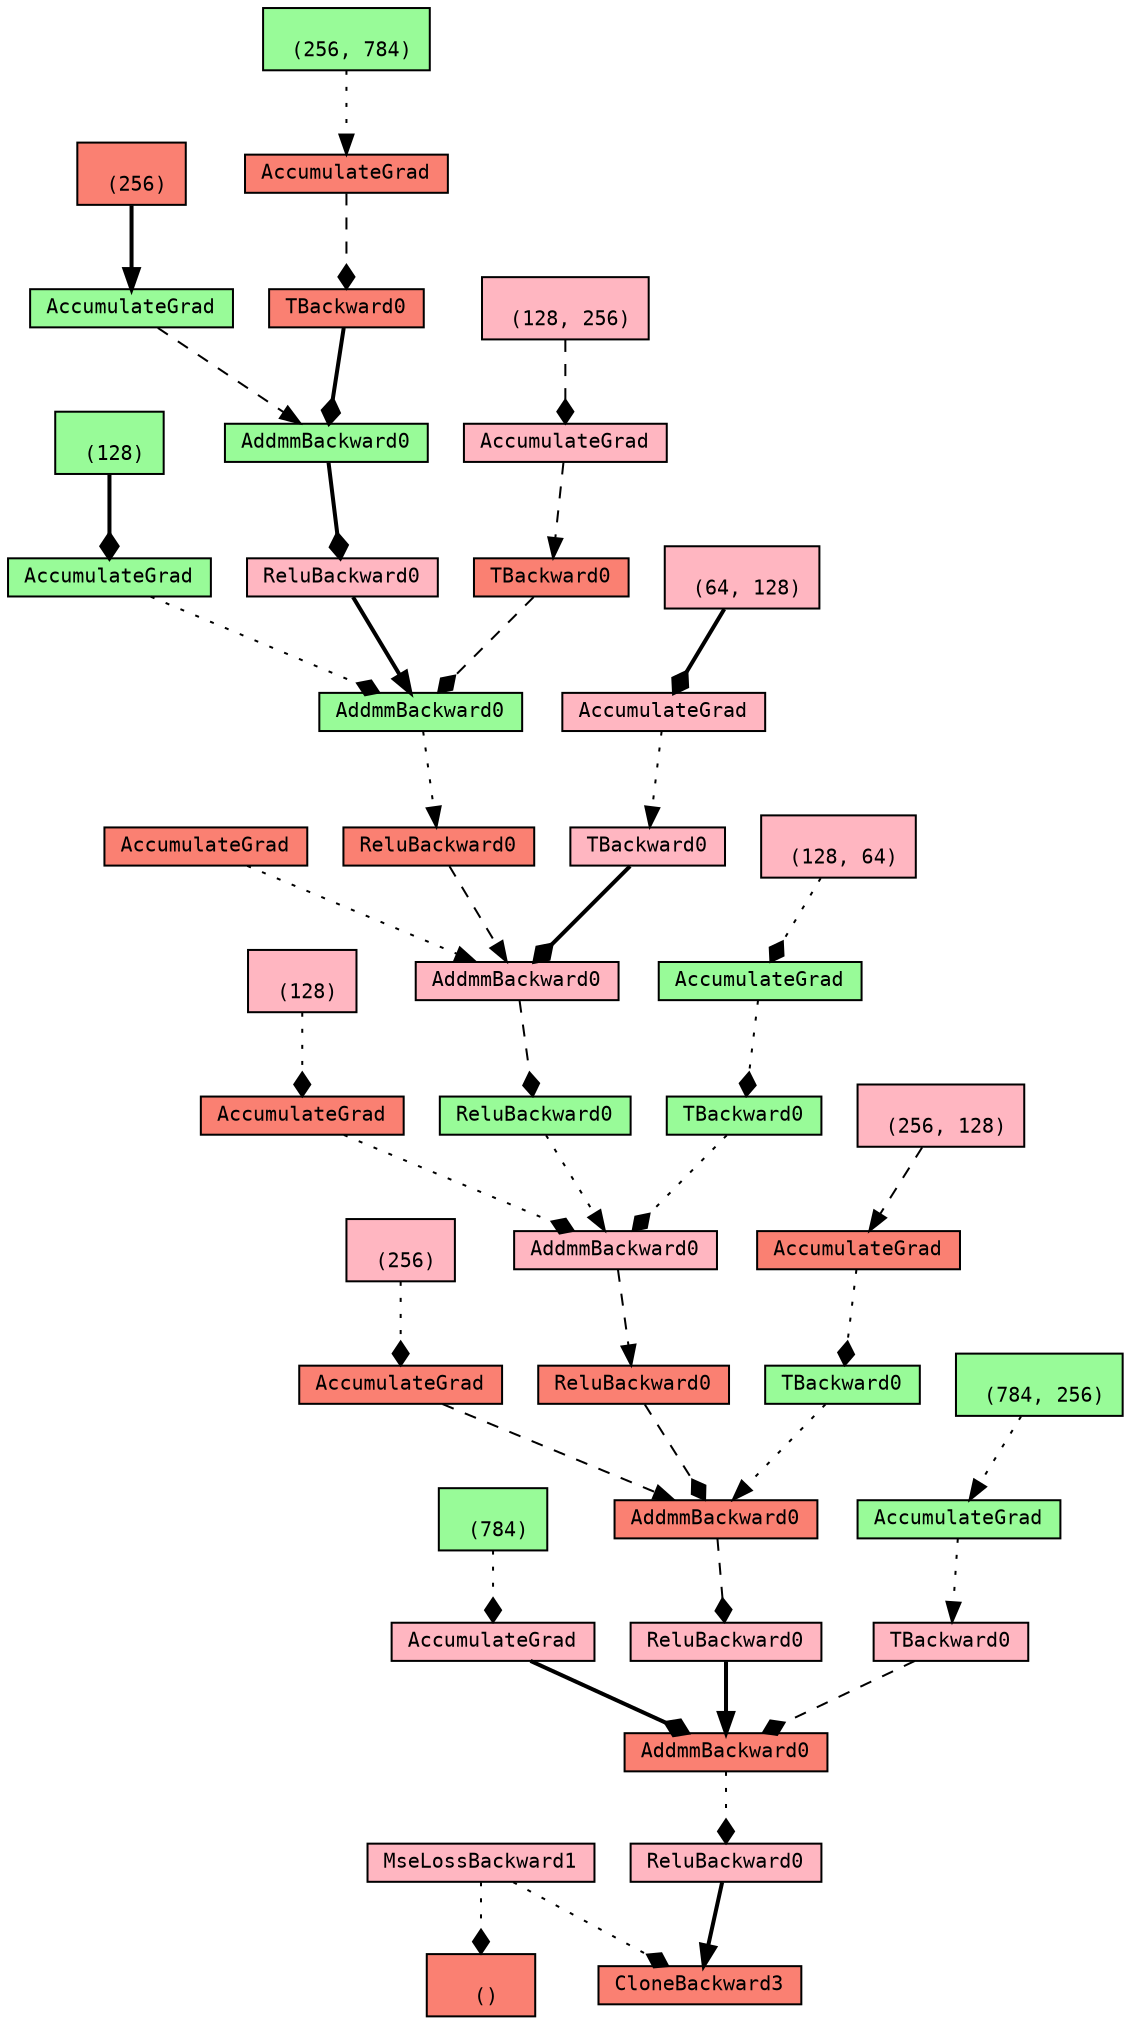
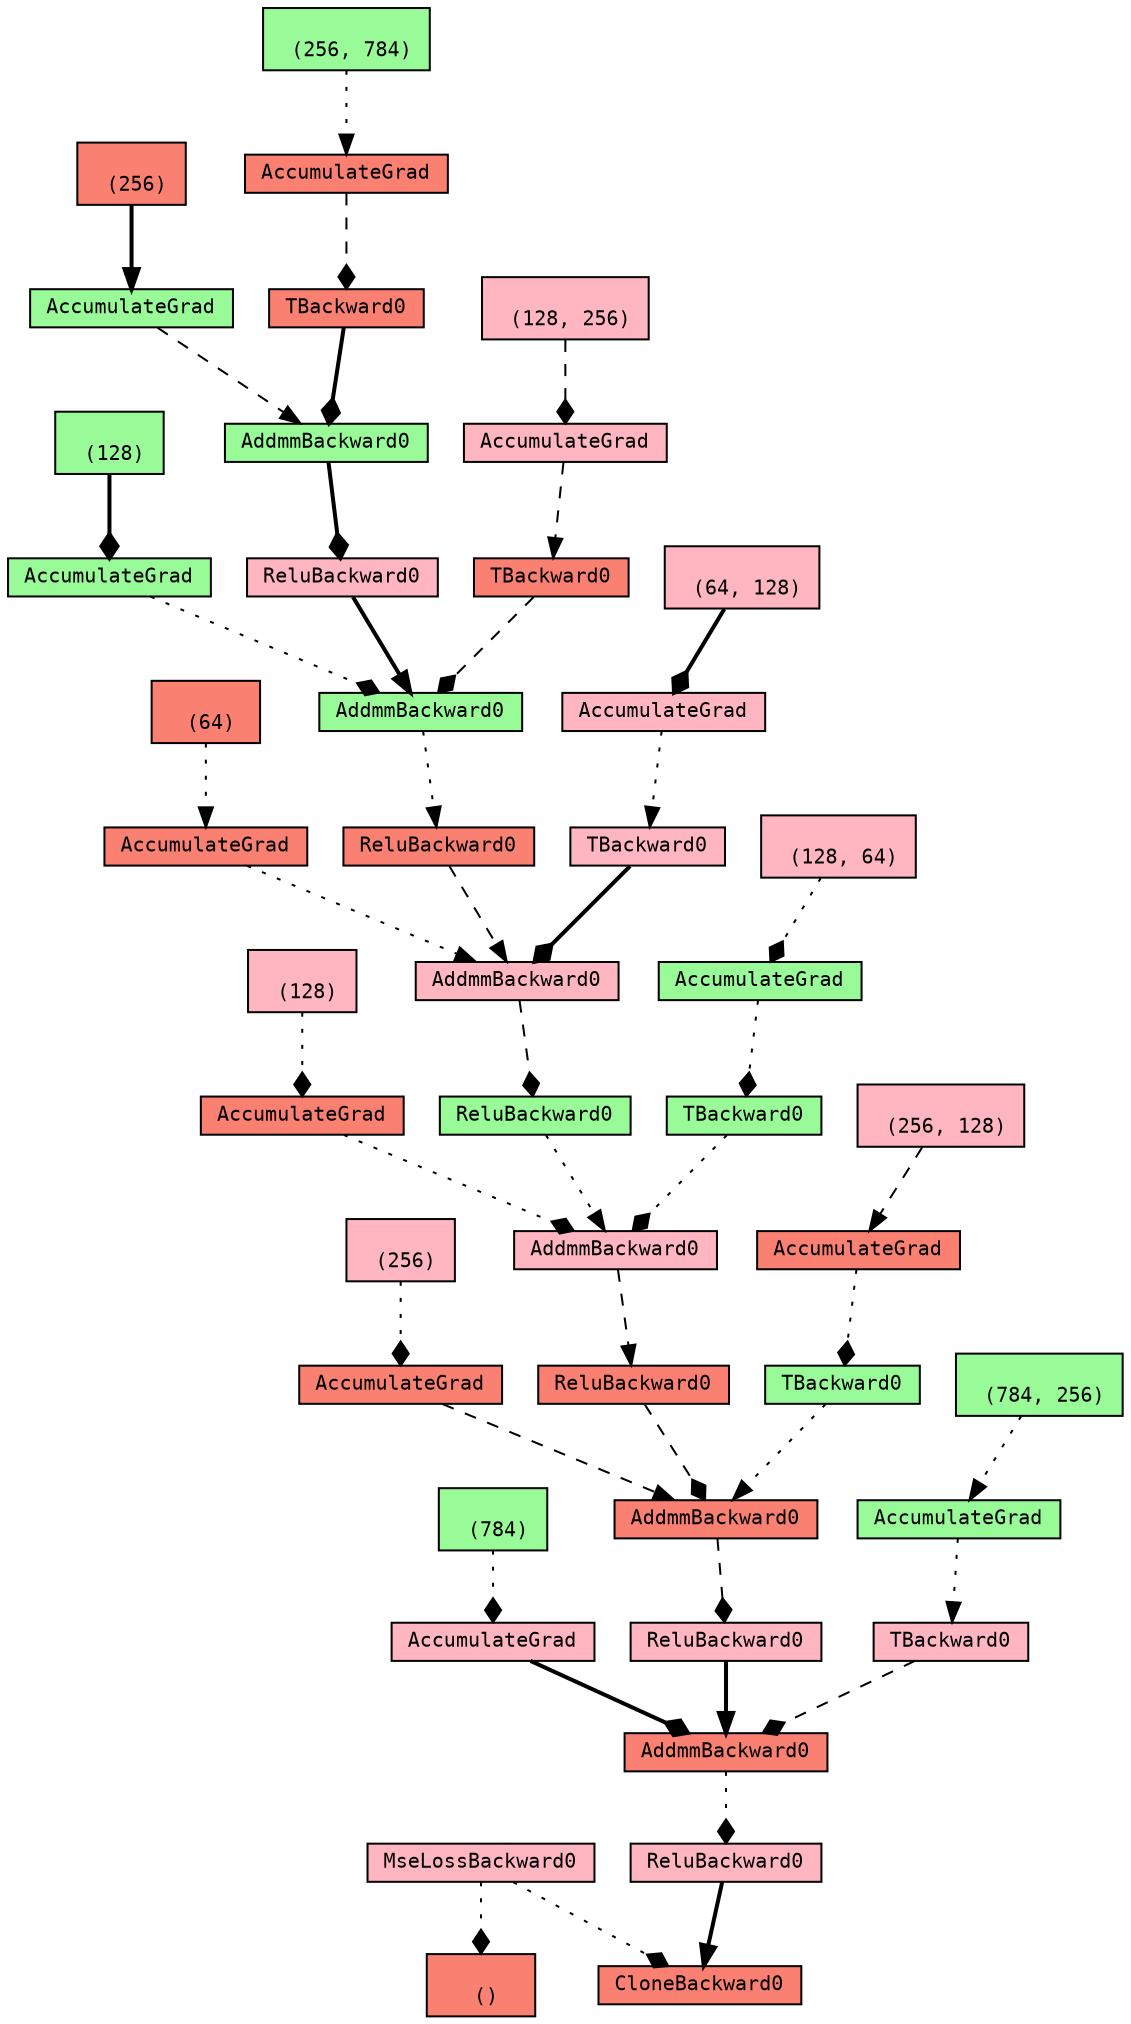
node "(64)": added
node "MseLossBackward1": label "MseLossBackward1" -> "MseLossBackward0"
node "CloneBackward3": label "CloneBackward3" -> "CloneBackward0"
